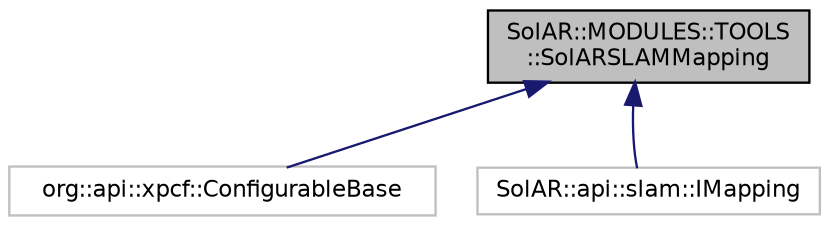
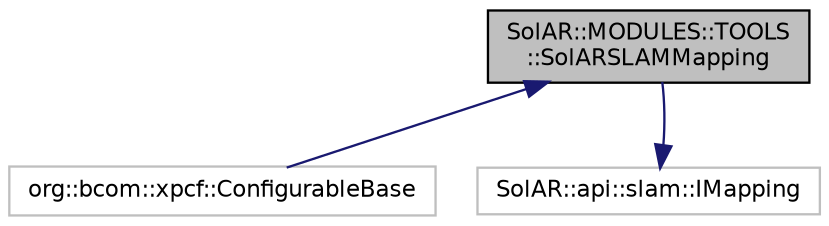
edge "SolAR::api::slam::IMapping" -> "SolAR::MODULES::TOOLS ::SolARSLAMMapping": reversed
node "org::api::xpcf::ConfigurableBase": label "org::api::xpcf::ConfigurableBase" -> "org::bcom::xpcf::ConfigurableBase"
